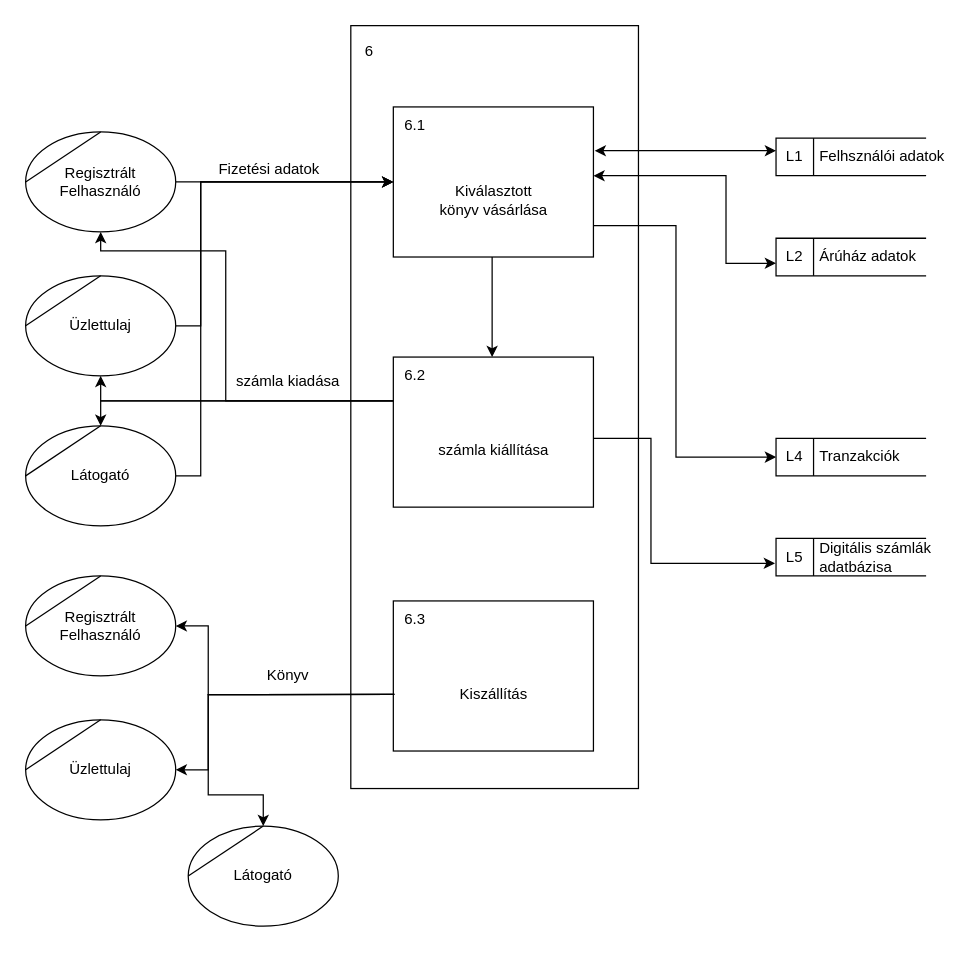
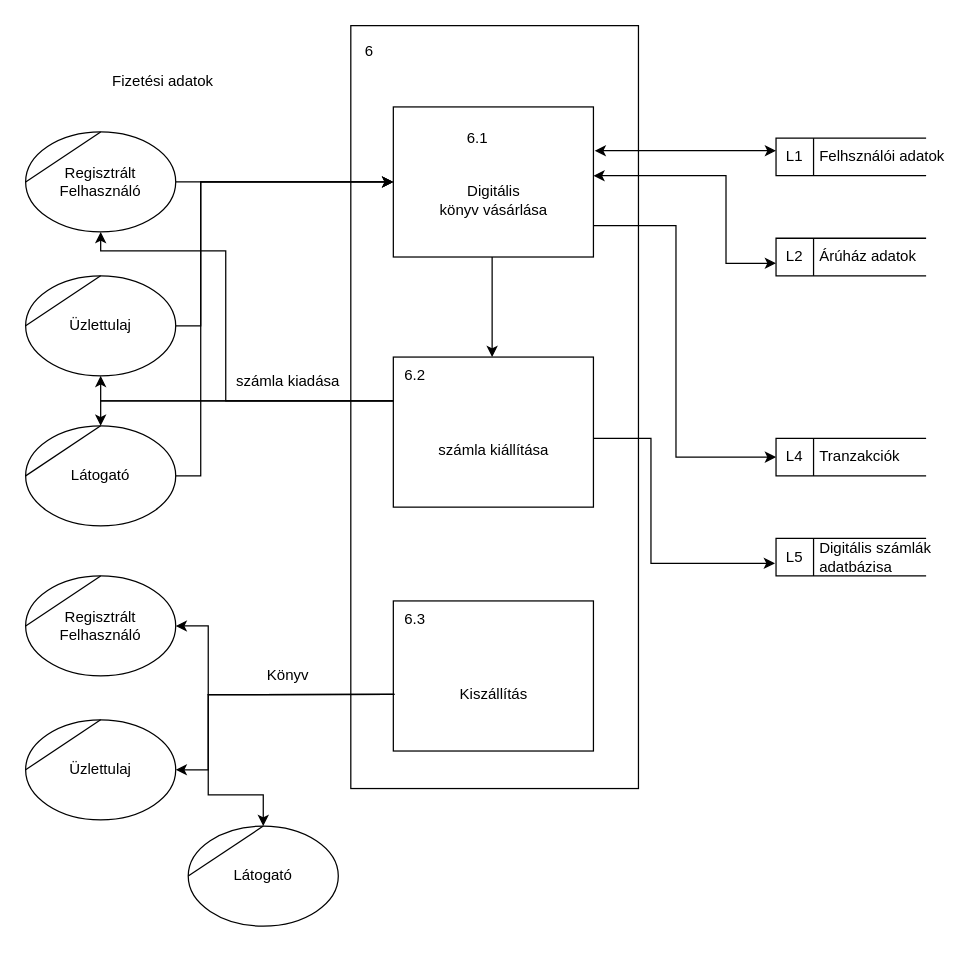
node "6.1": moved (415, 126) -> (478, 138)
node "Fizetési adatok": moved (269, 169) -> (163, 82)
node "Kiválasztott könyv vásárlása": label "Kiválasztott könyv vásárlása" -> "Digitális könyv vásárlása"
